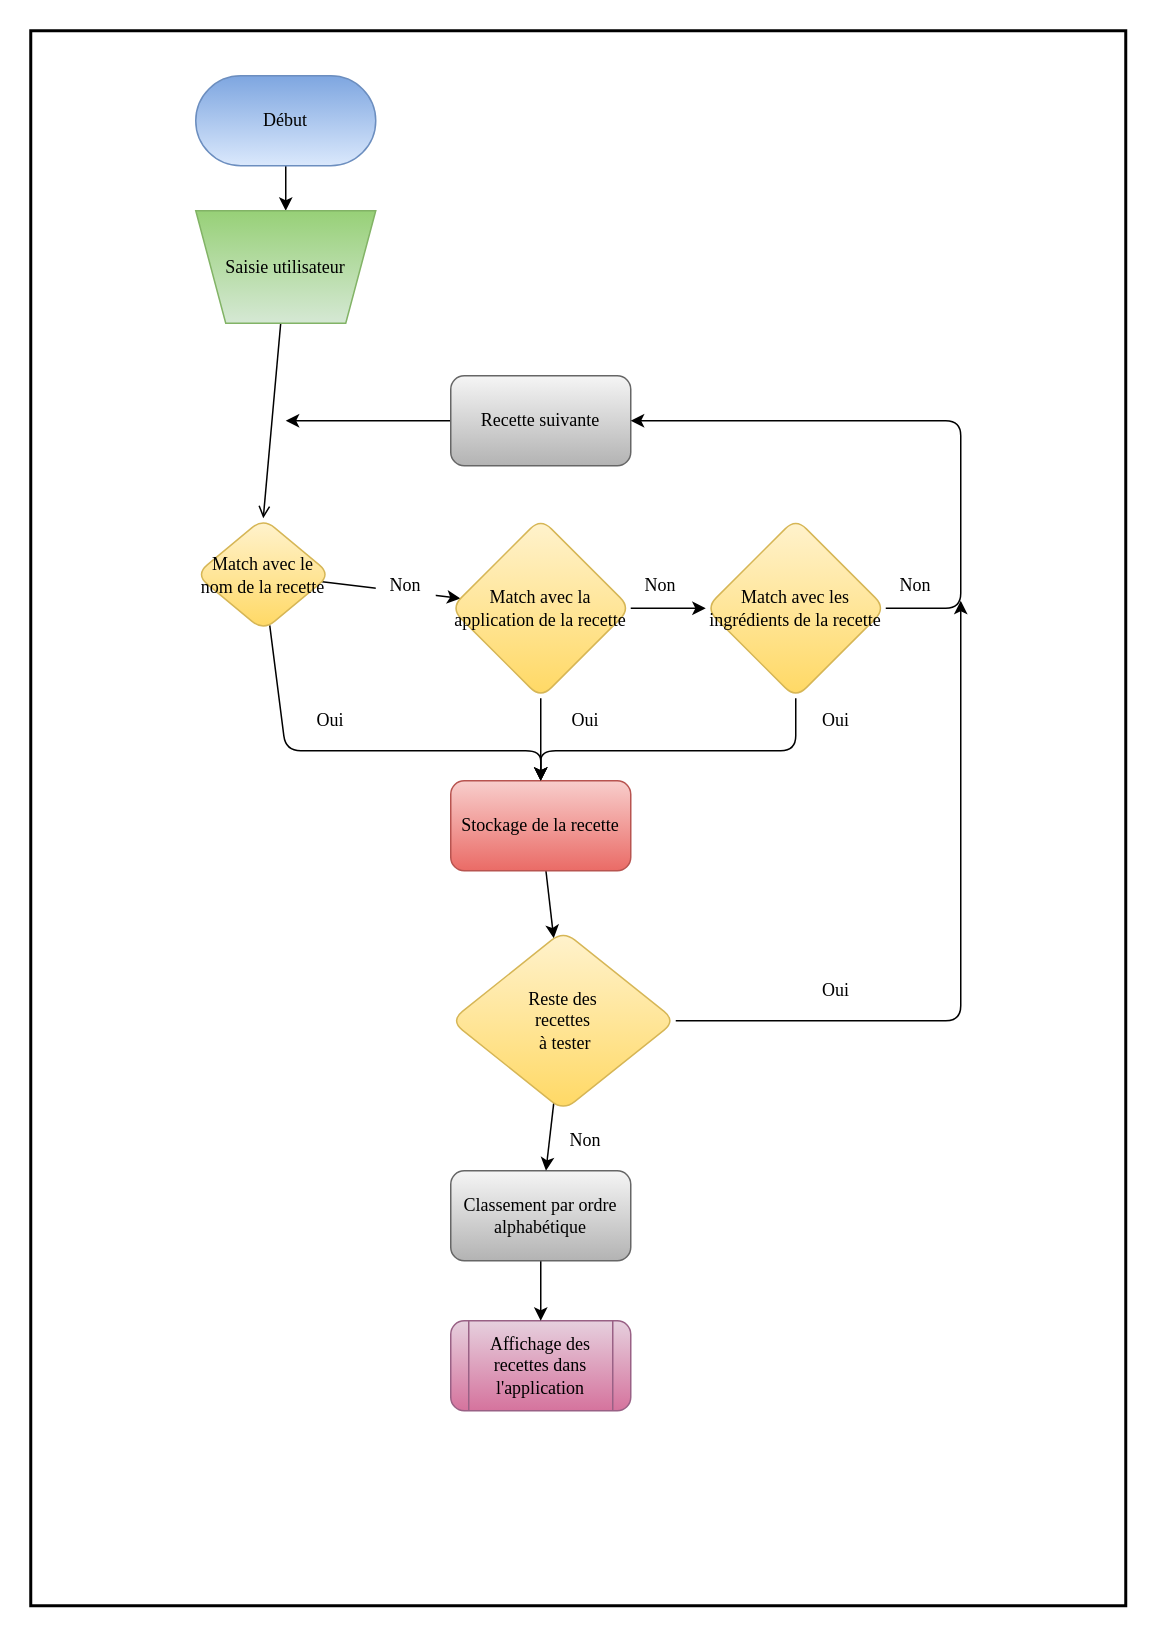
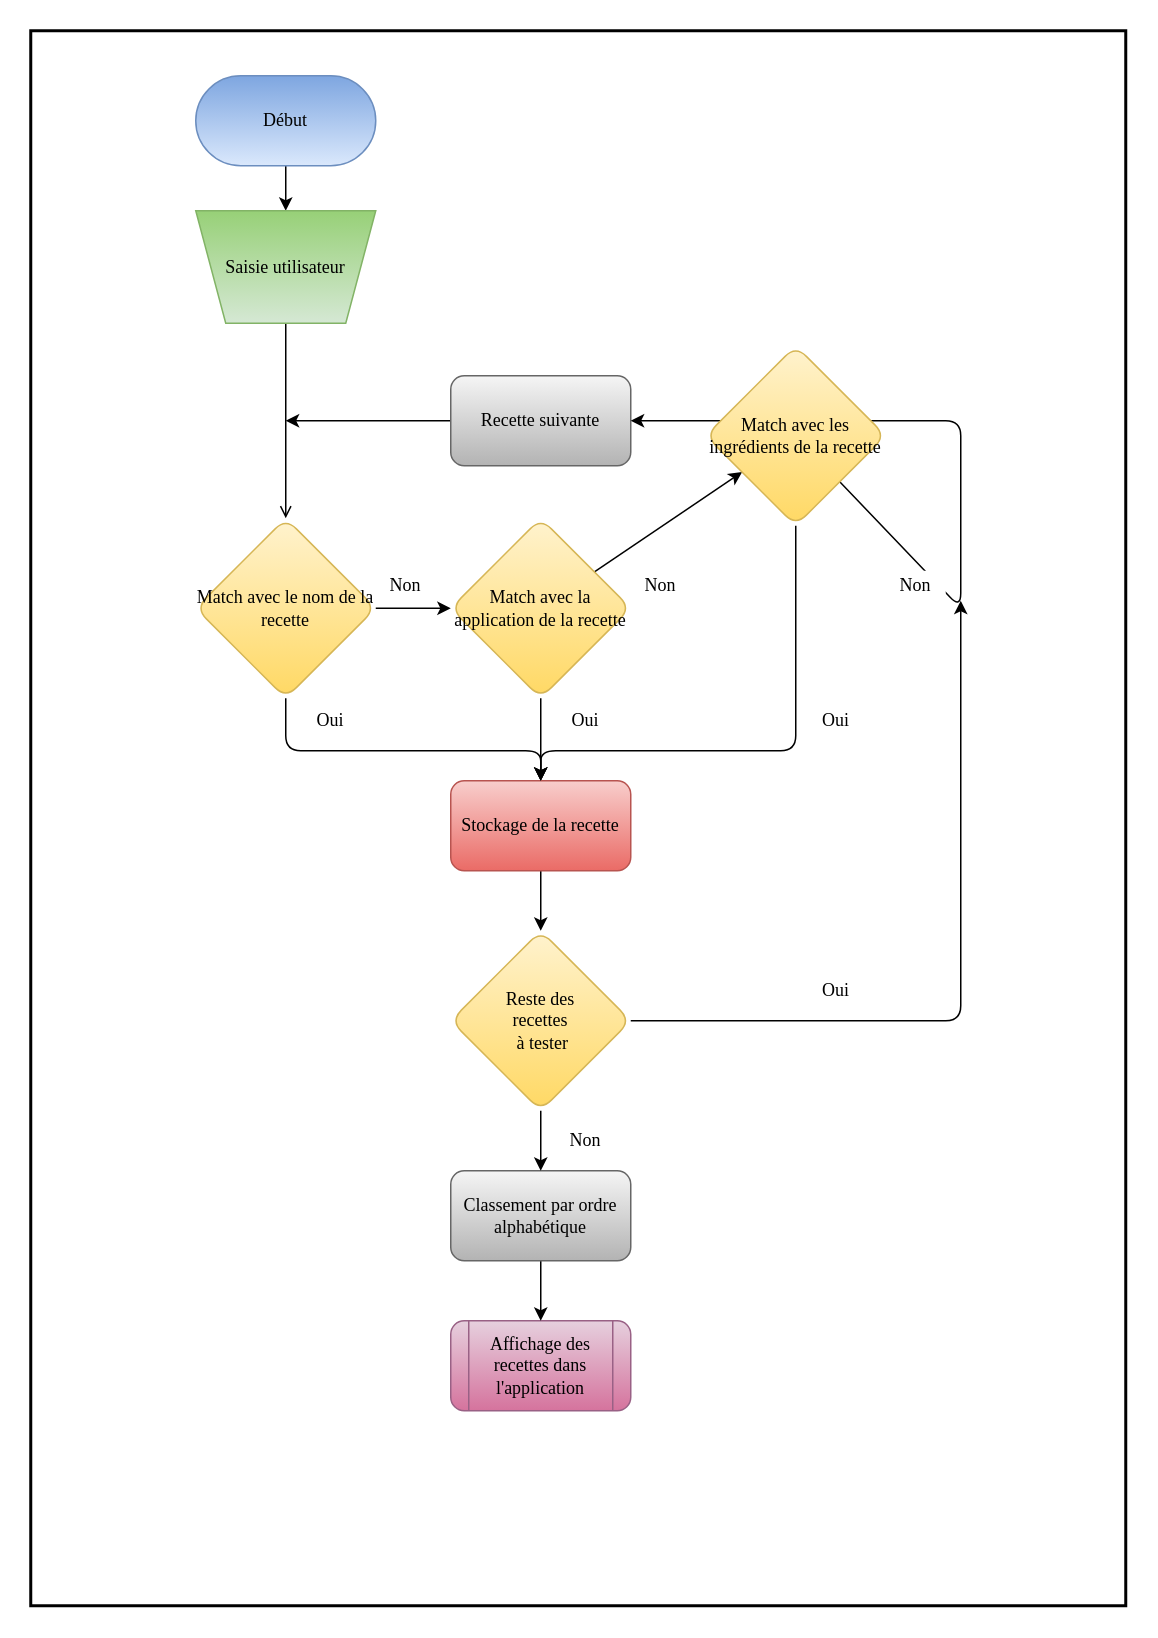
node "Match avec le nom de la recette": size 135x113 -> 180x180
node "Match avec les ingrédients de la recette": moved (796, 608) -> (796, 436)
node "Reste des recettes à tester": size 225x180 -> 180x180
